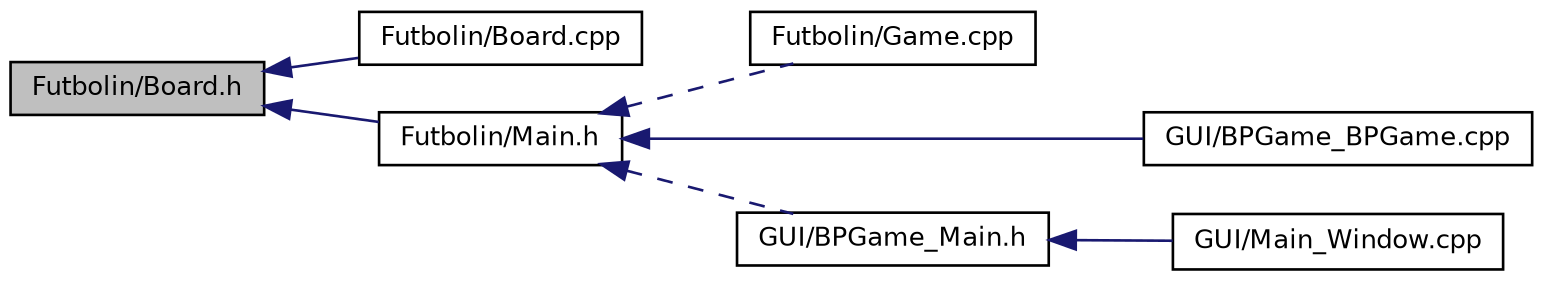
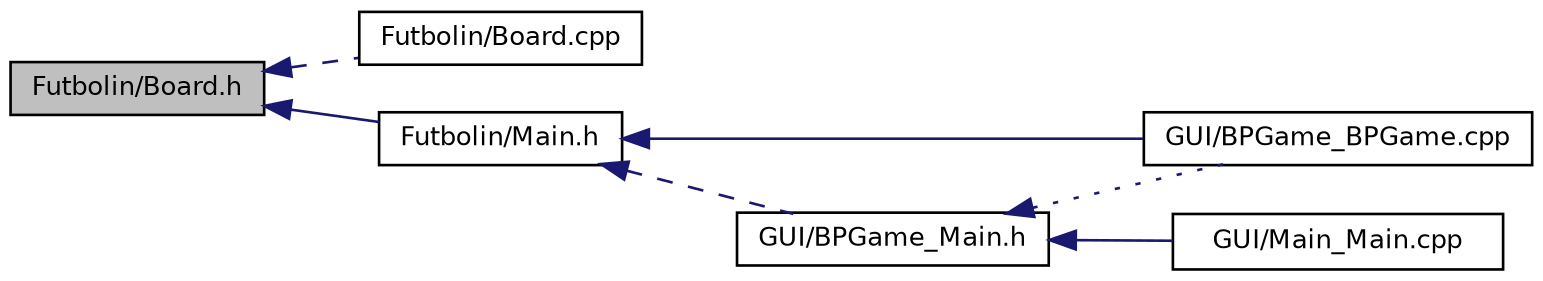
node "Futbolin/Game.cpp": removed
edge "Futbolin/Board.cpp" -> "Futbolin/Board.h": style solid -> dashed
edge "GUI/BPGame_BPGame.cpp" -> "GUI/BPGame_Main.h": added
node "GUI/Main_Window.cpp": label "GUI/Main_Window.cpp" -> "GUI/Main_Main.cpp"
